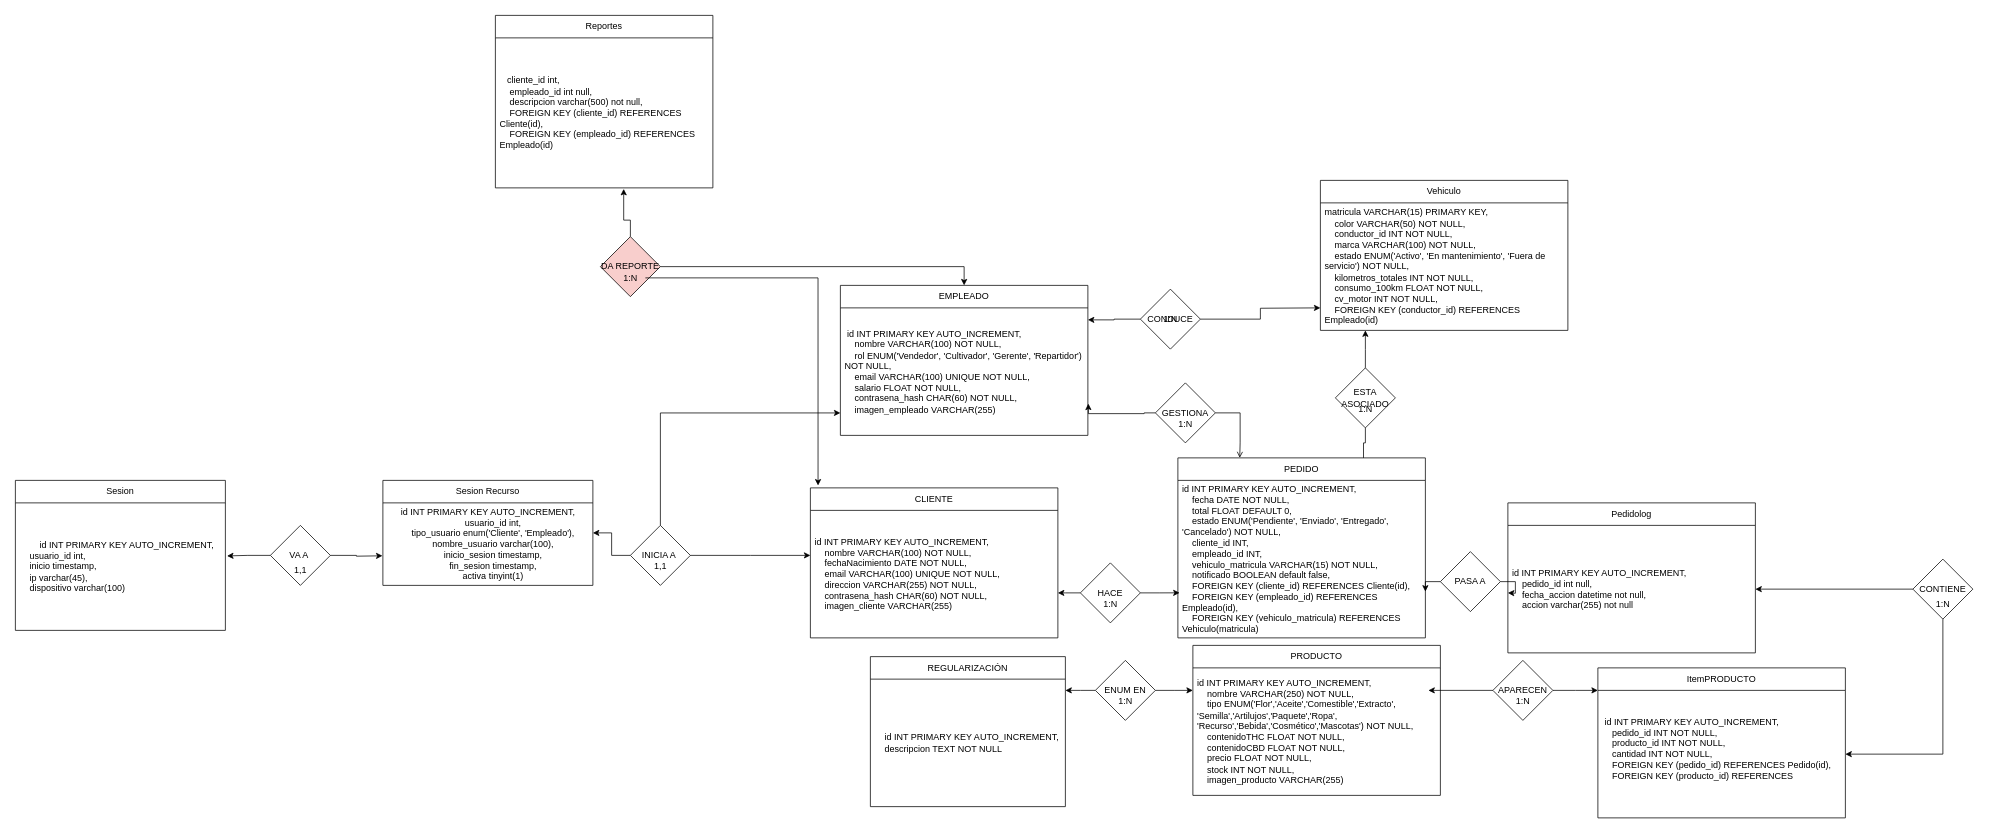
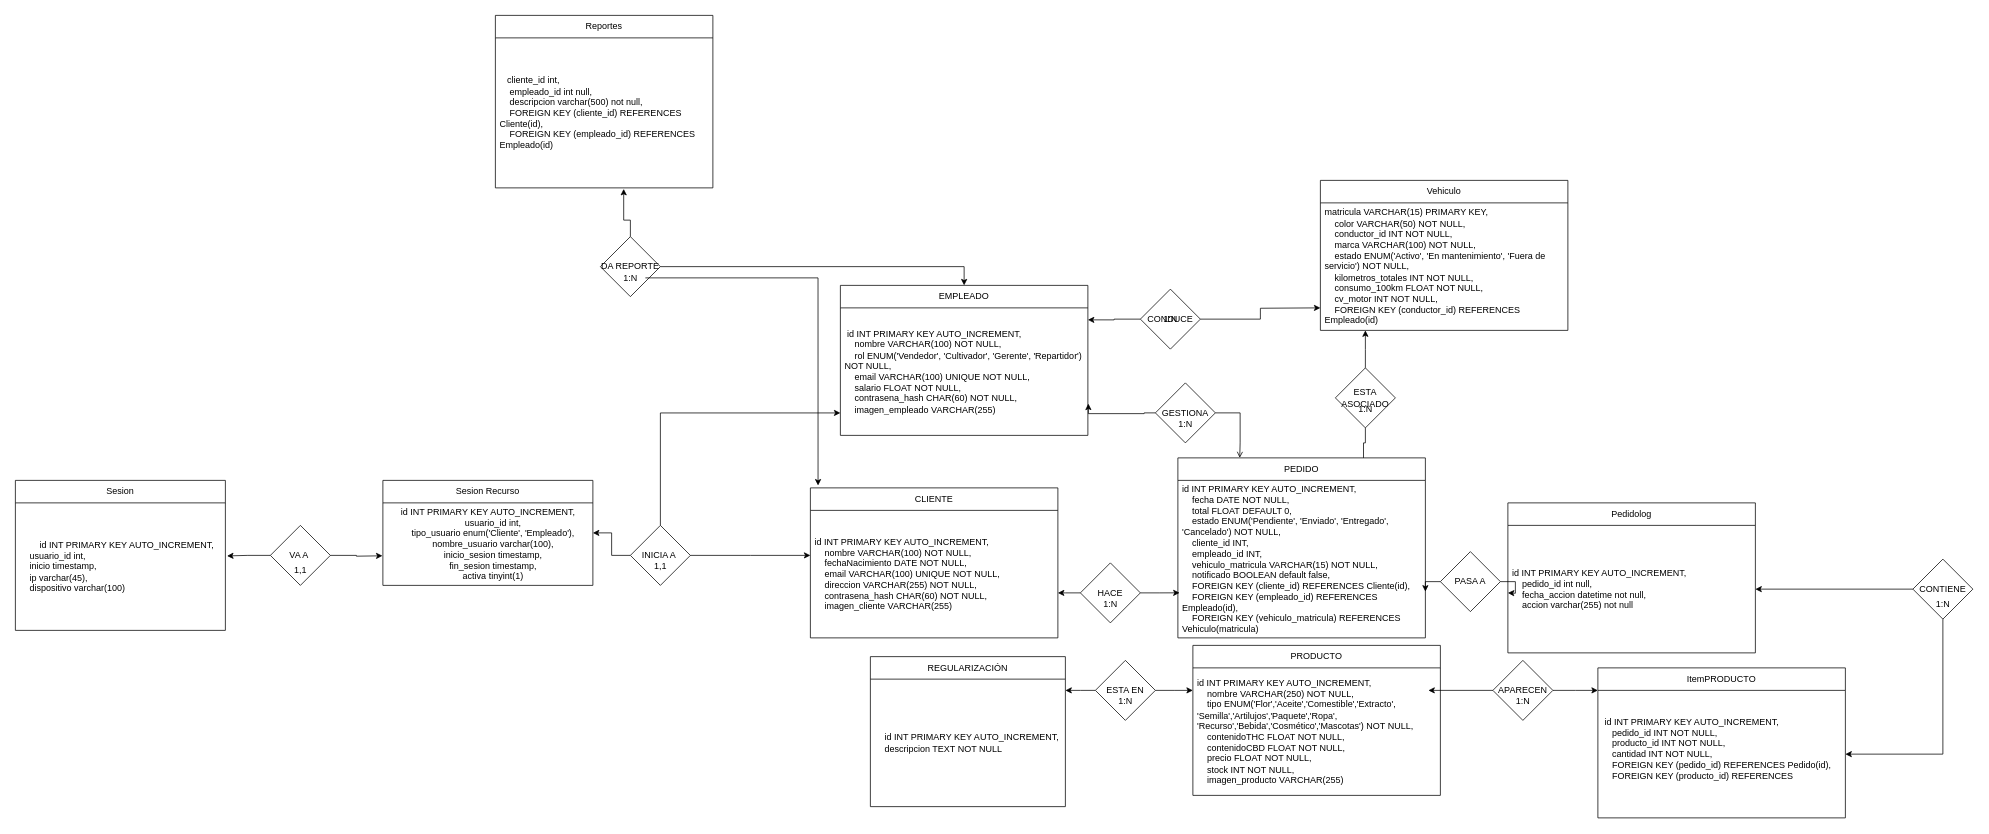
node "DA REPORTE": fillcolor #f8cecc -> #ffffff
node "ENUM EN": label "ENUM EN" -> "ESTA EN"
